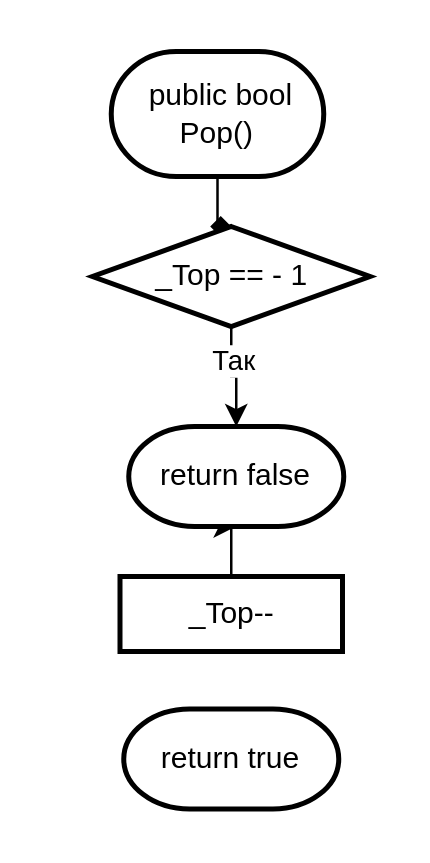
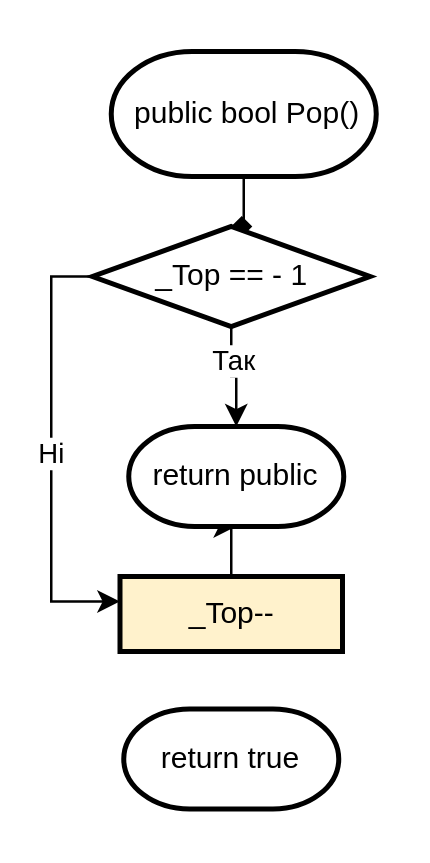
node "public bool Pop()": size 213x125 -> 265x125
edge "_Top == - 1" -> "_Top--": added, label "Ні"
node "return false": label "return false" -> "return public"
node "_Top--": fillcolor #ffffff -> #fff2cc
